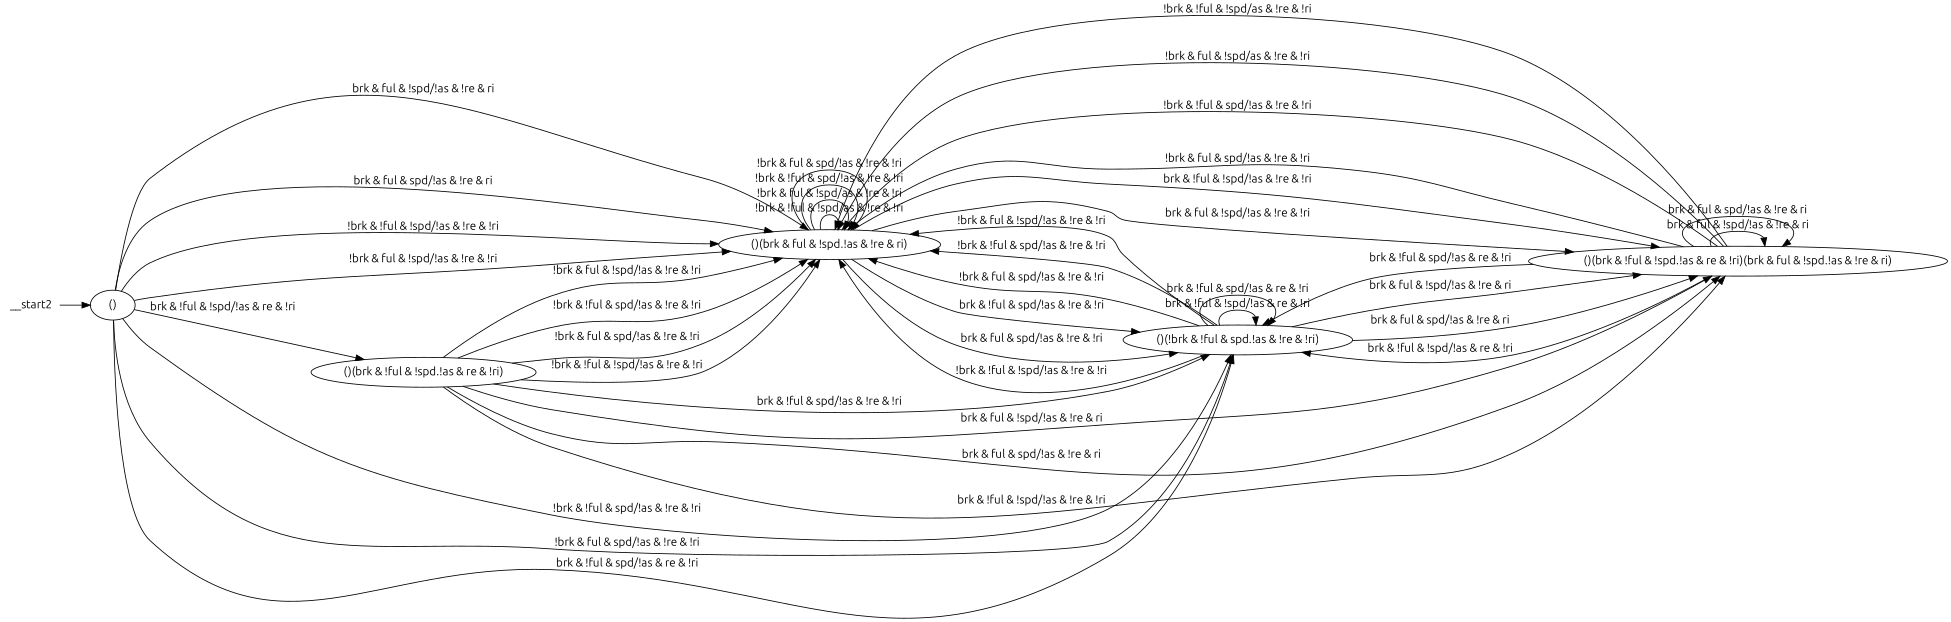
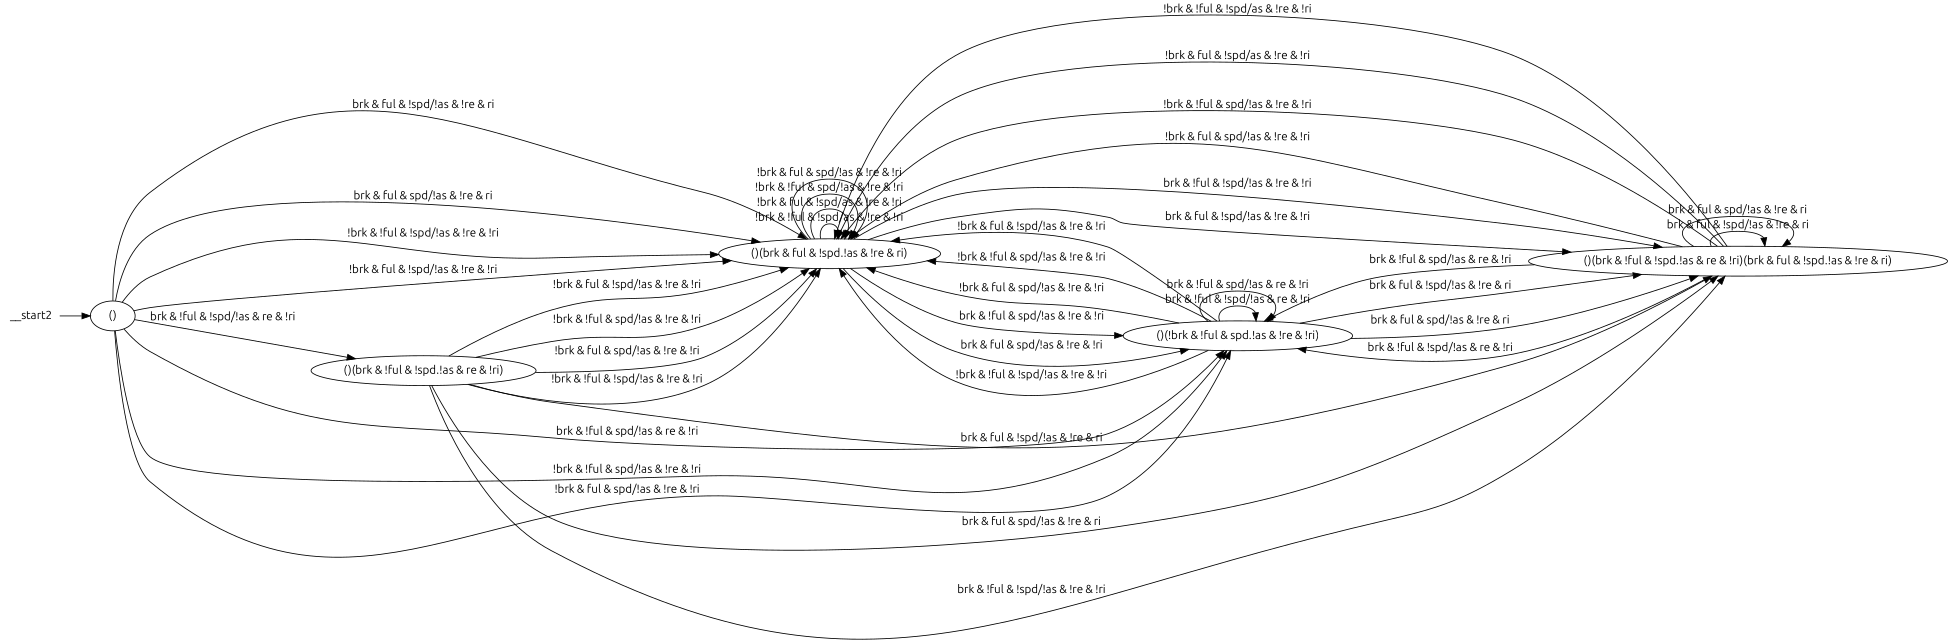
edge "()(brk & !ful & !spd.!as & re & !ri)" -> "()(!brk & !ful & spd.!as & !re & !ri)": removed, label "brk & !ful & spd/!as & !re & !ri"
